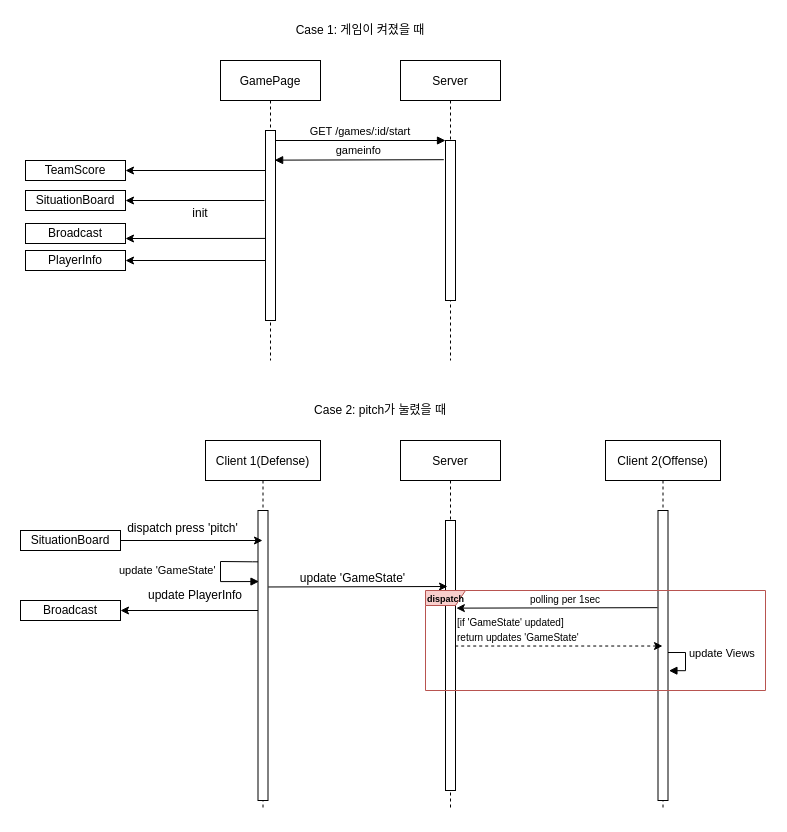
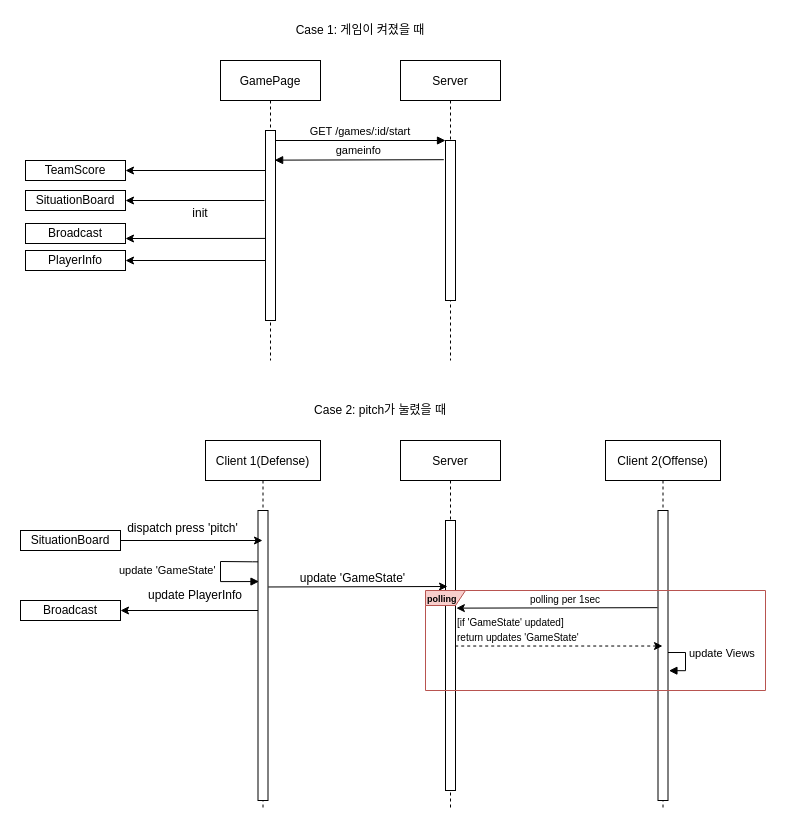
node "dispatch": label "dispatch" -> "polling"
